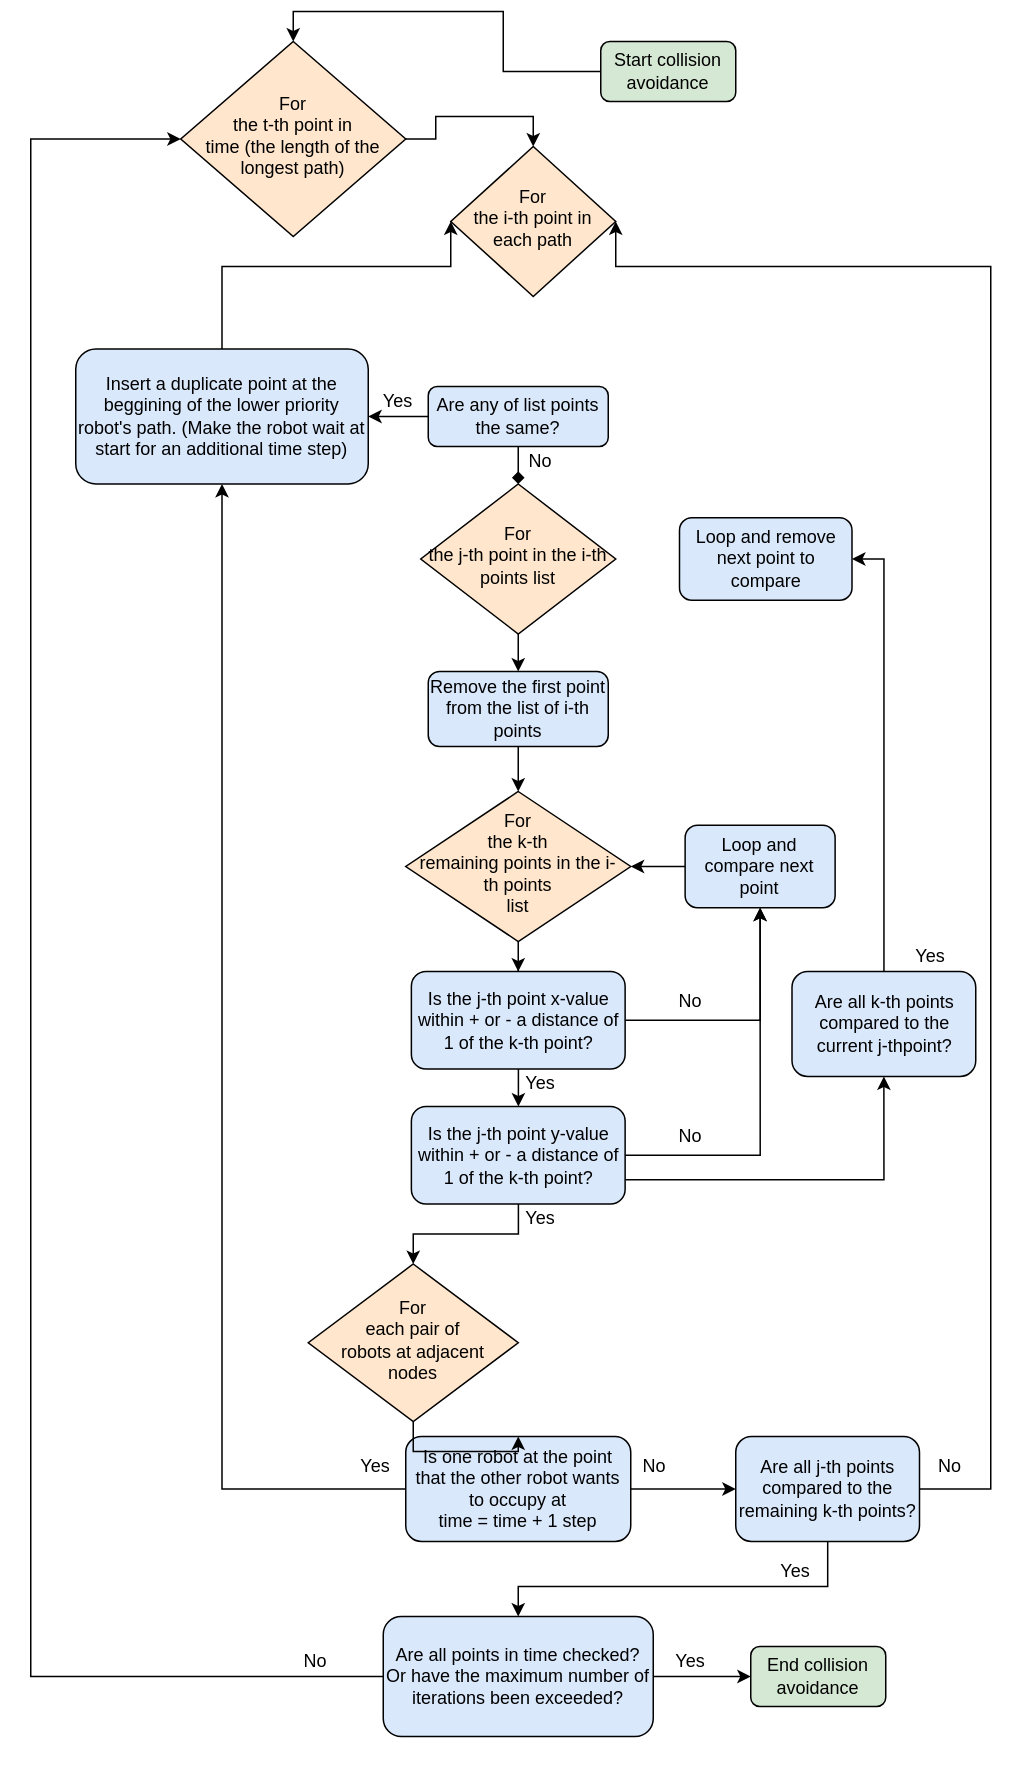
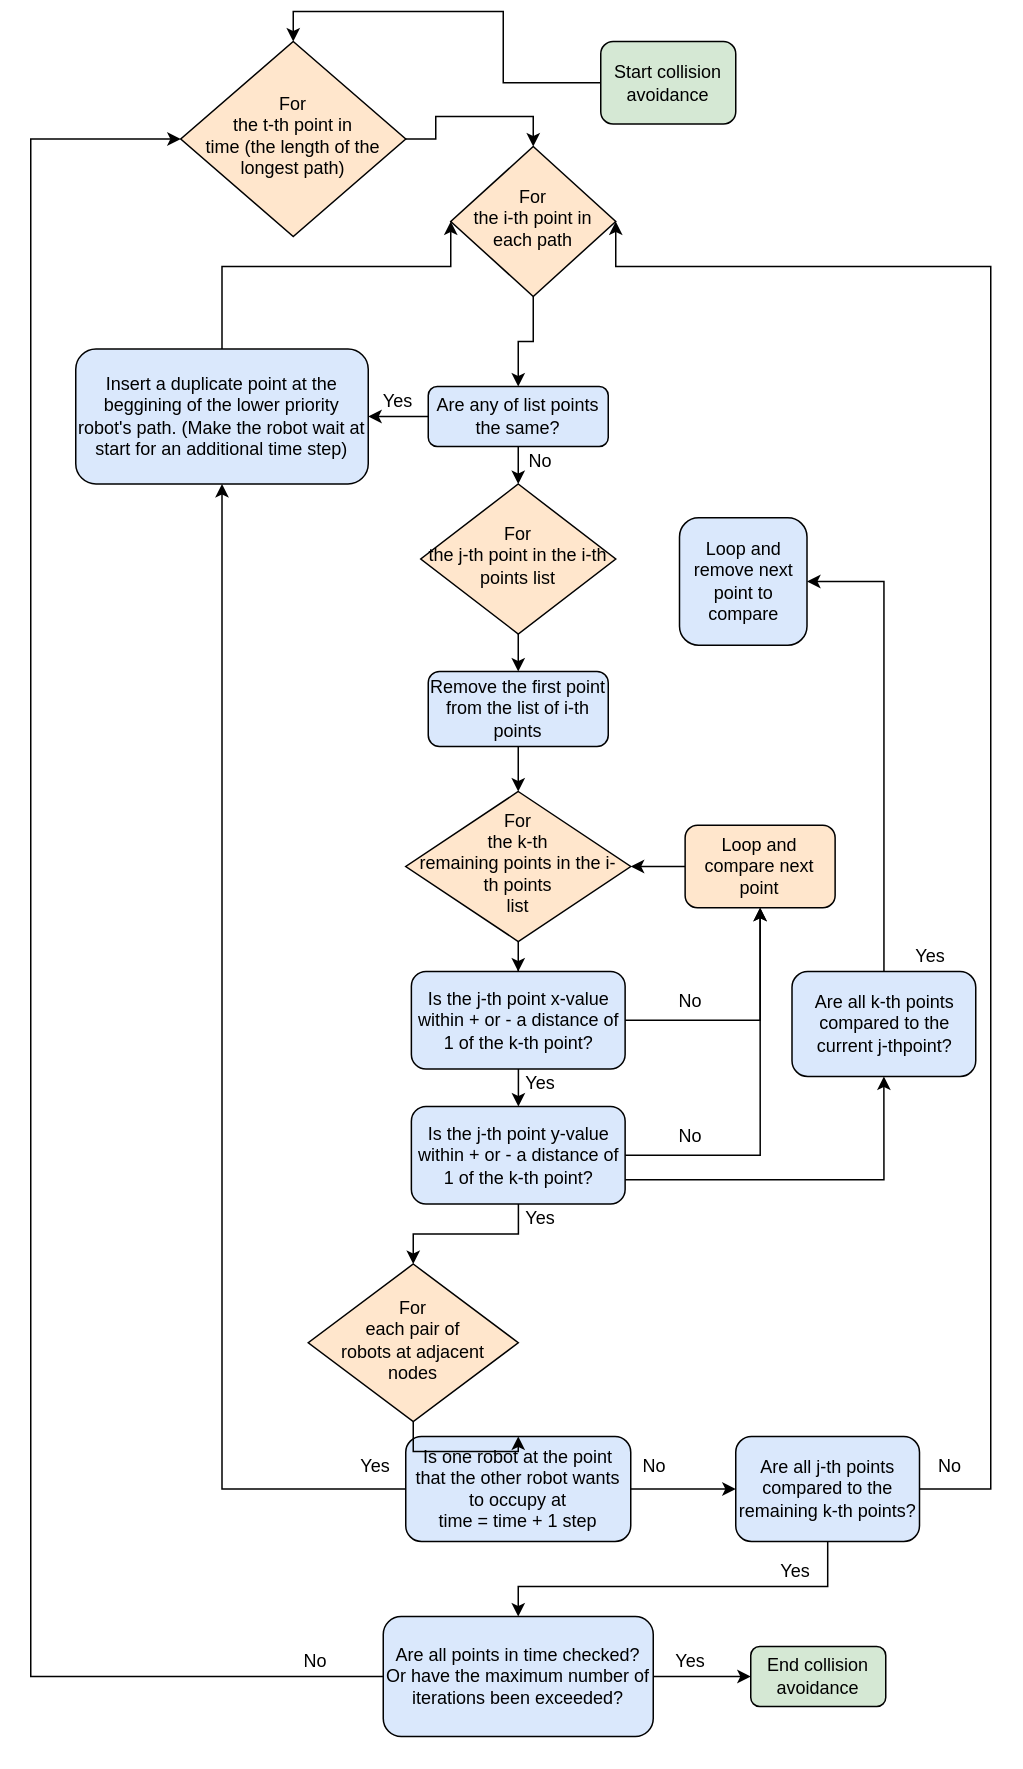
node "Start collision avoidance": size 135x60 -> 135x83
edge "For the i-th point in each path" -> "Are any of list points the same?": added
edge "Are any of list points the same?" -> "For the j-th point in the i-th points list": arrowhead diamond -> classic
node "Loop and remove next point to compare": size 173x83 -> 128x128
node "Loop and compare next point": fillcolor #dae8fc -> #ffe6cc
